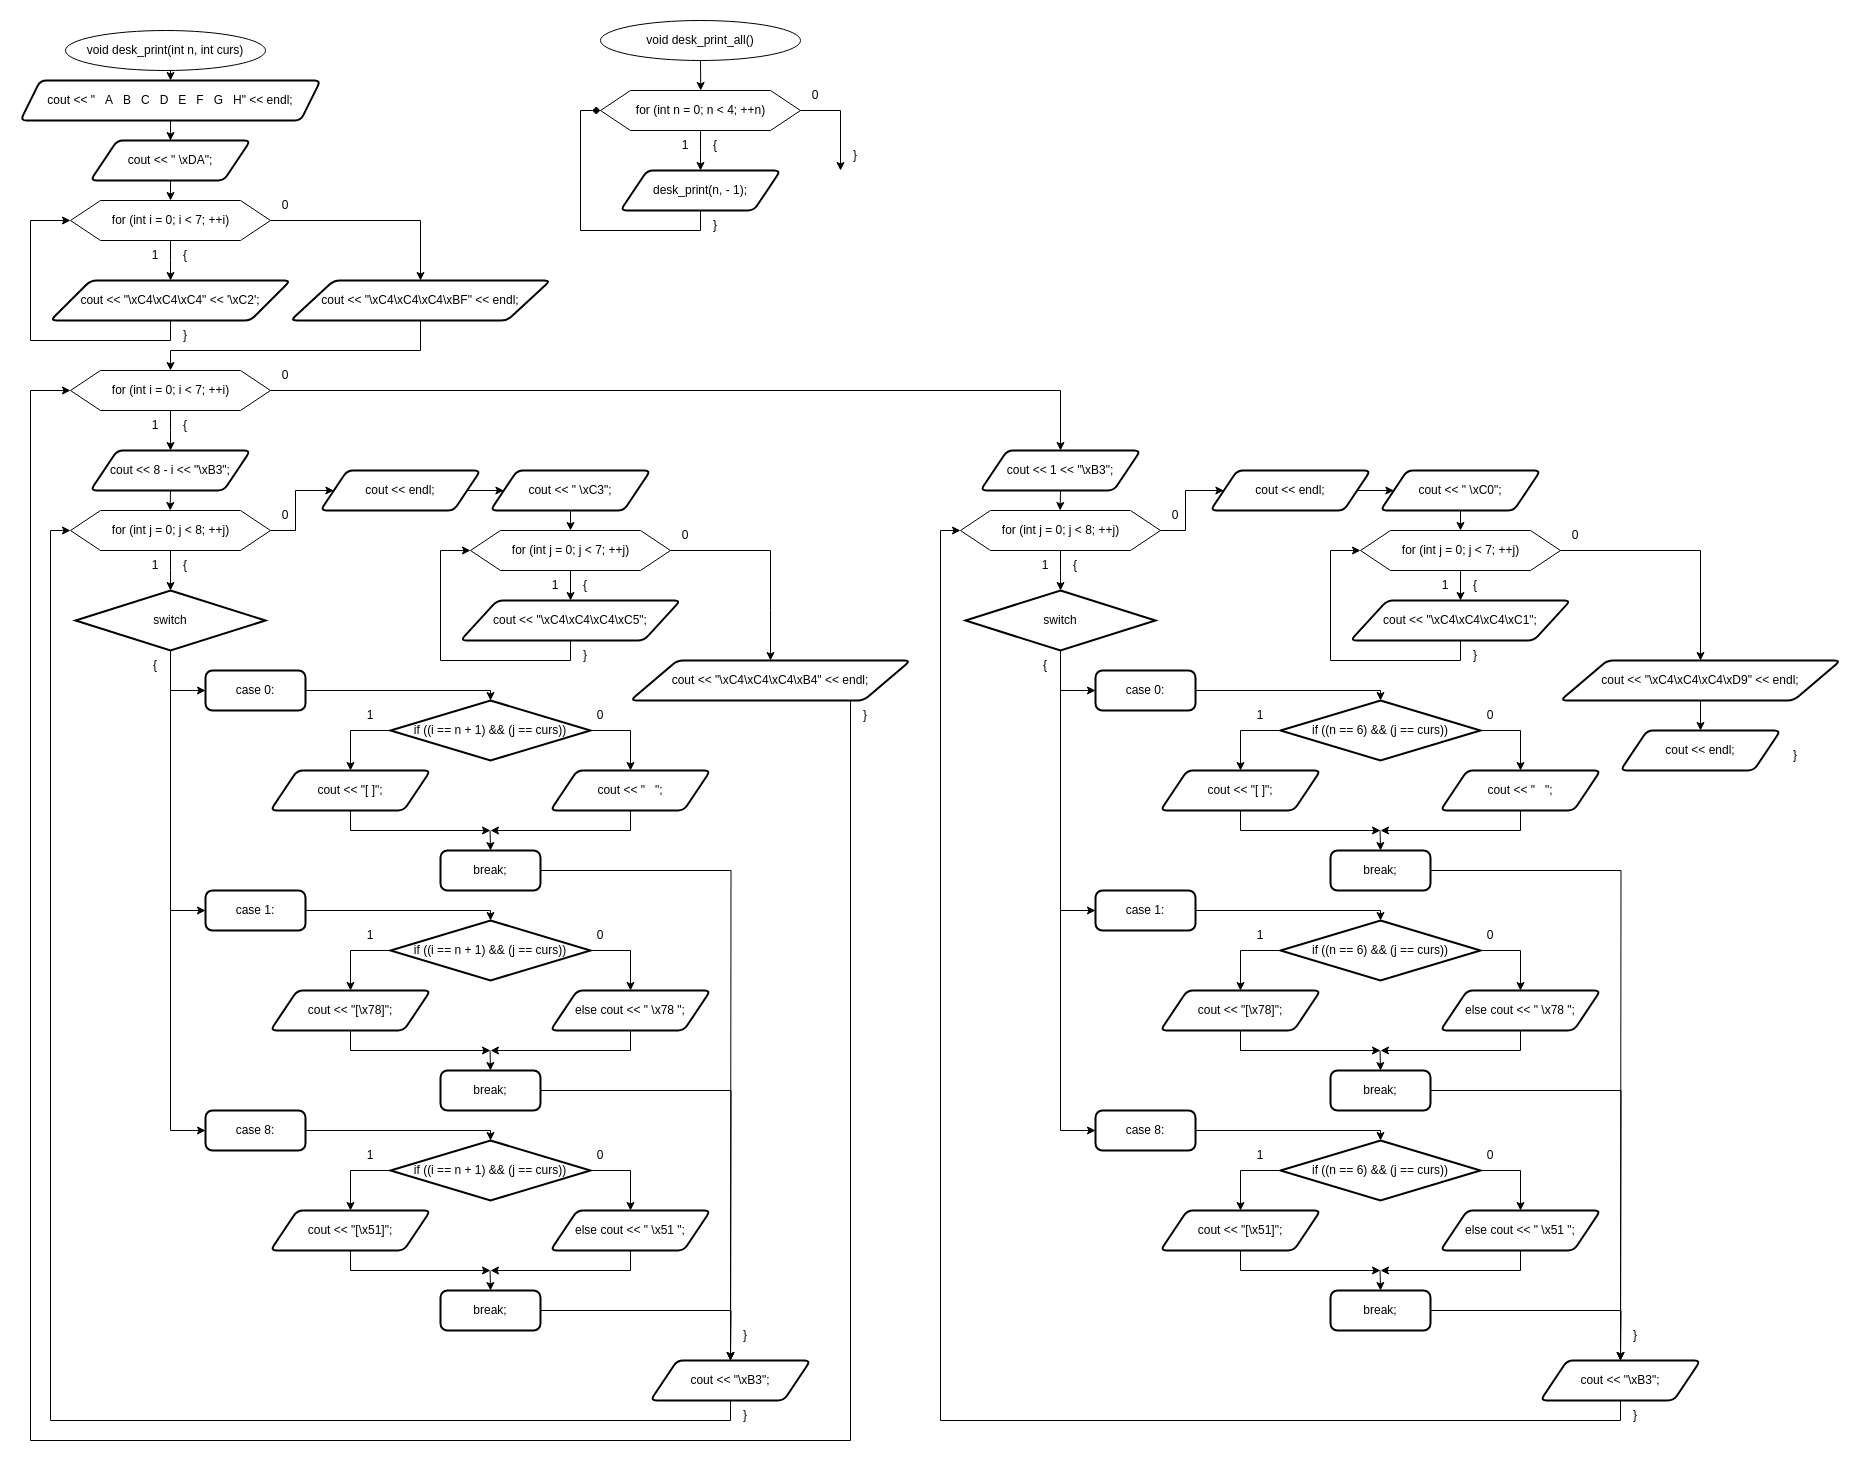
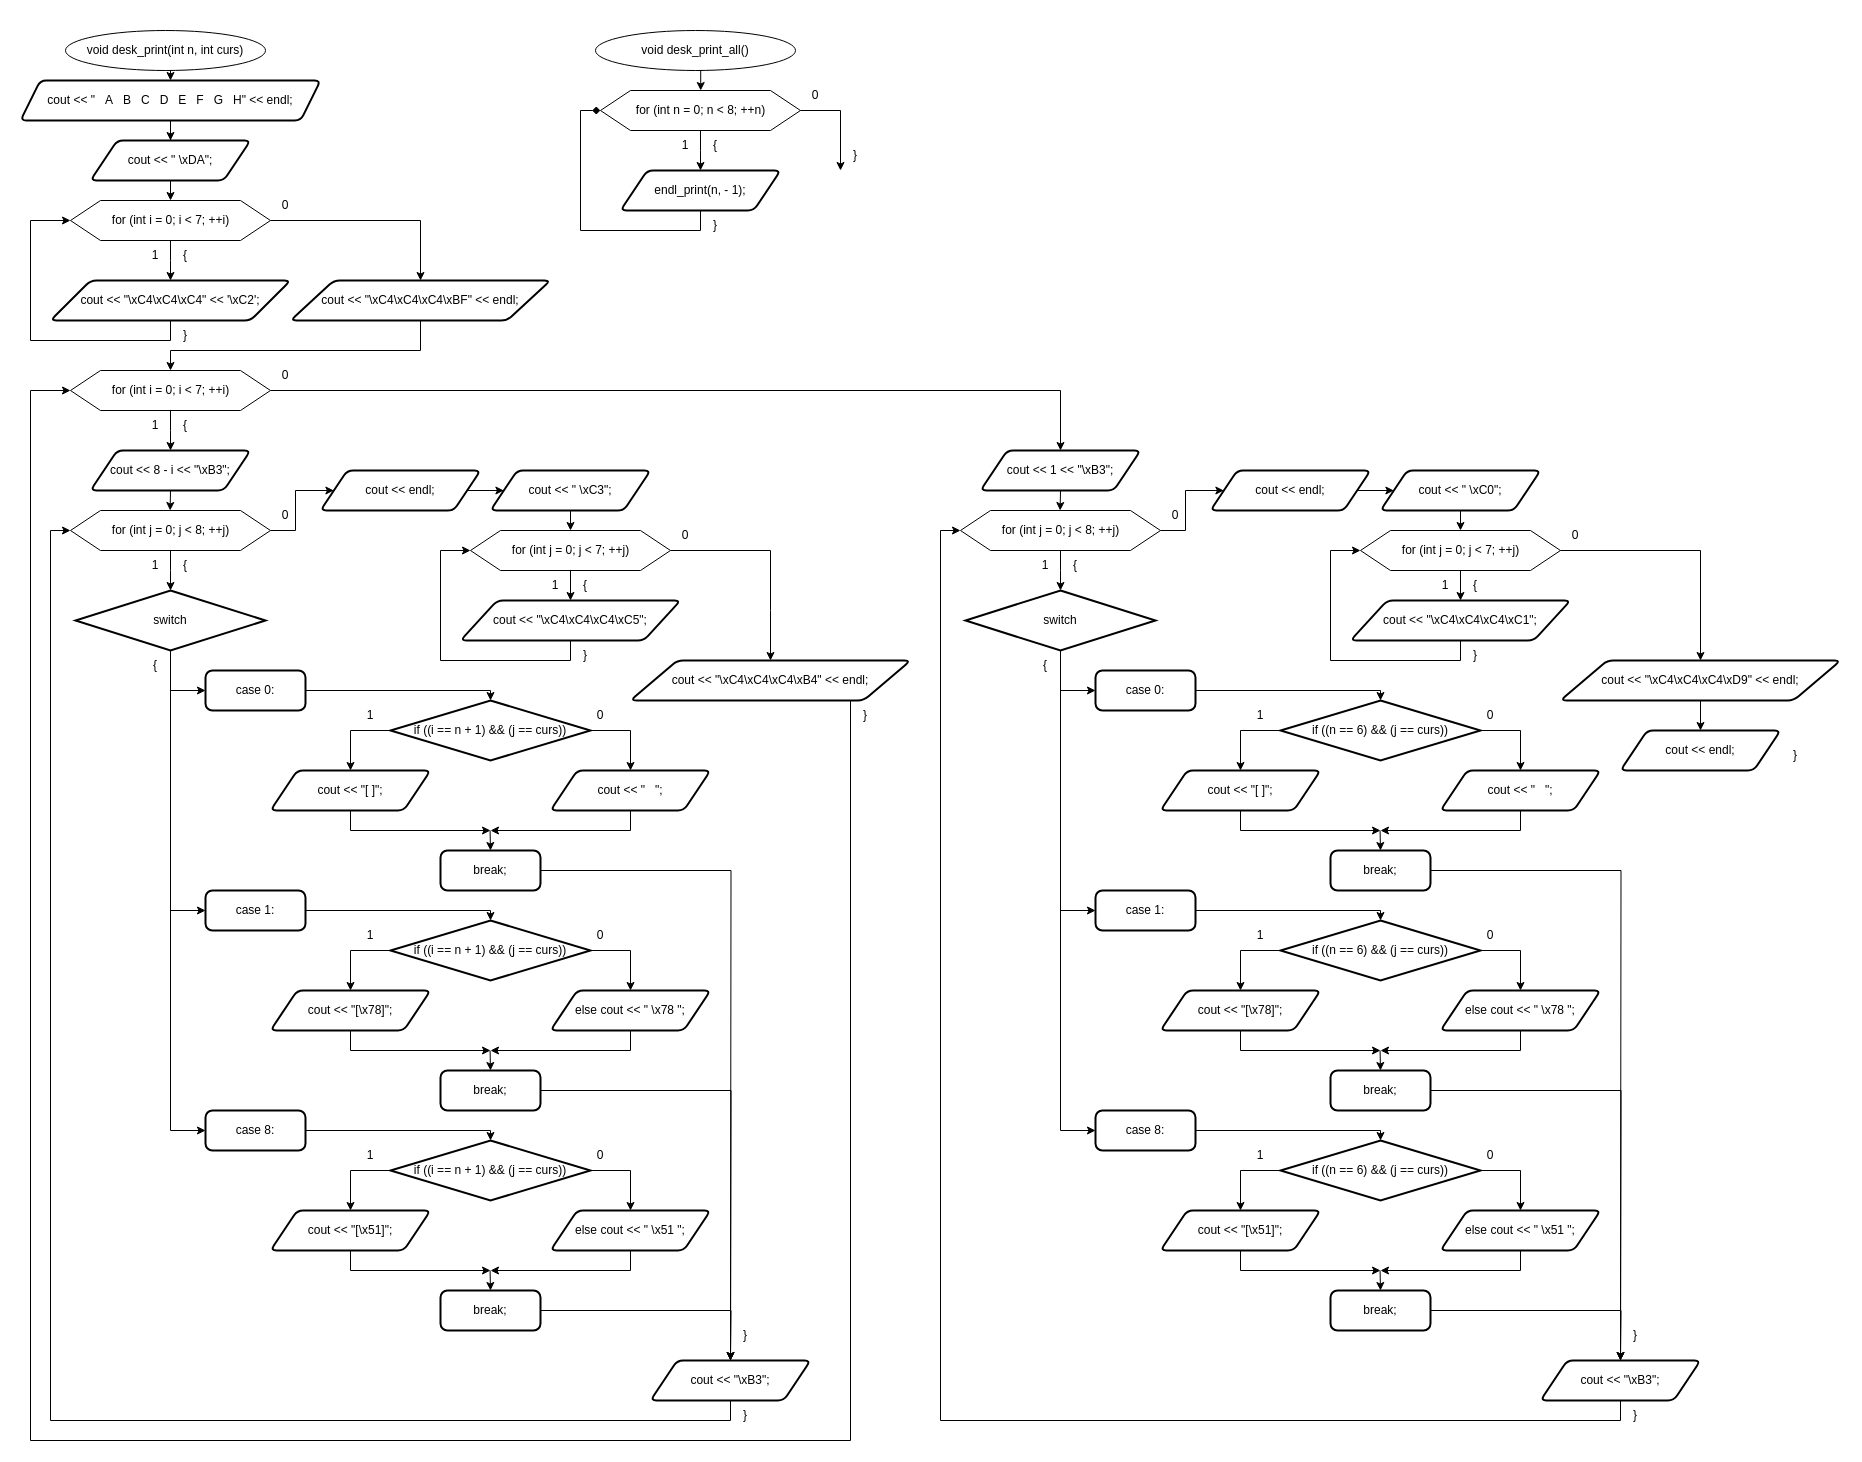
node "void desk_print_all()": moved (701, 41) -> (696, 51)
node "for (int n = 0; n < 4; ++n)": label "for (int n = 0; n < 4; ++n)" -> "for (int n = 0; n < 8; ++n)"
node "desk_print(n, - 1);": label "desk_print(n, - 1);" -> "endl_print(n, - 1);"
